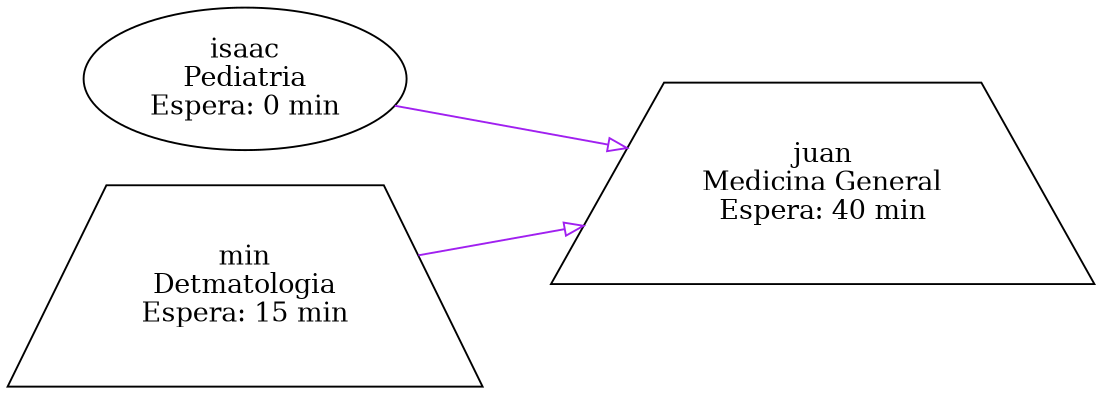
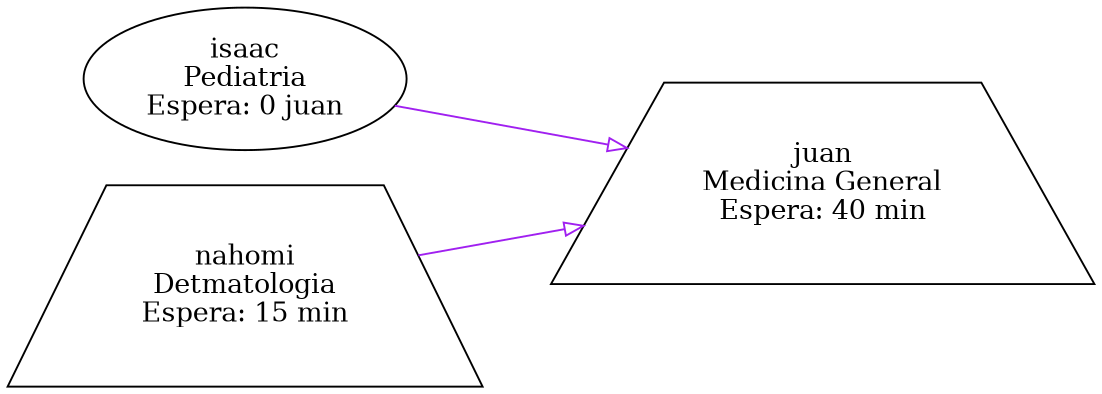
node "isaac Pediatria Espera: 0 min": label "isaac Pediatria Espera: 0 min" -> "isaac Pediatria Espera: 0 juan"
node "min Detmatologia Espera: 15 min": label "min Detmatologia Espera: 15 min" -> "nahomi Detmatologia Espera: 15 min"
